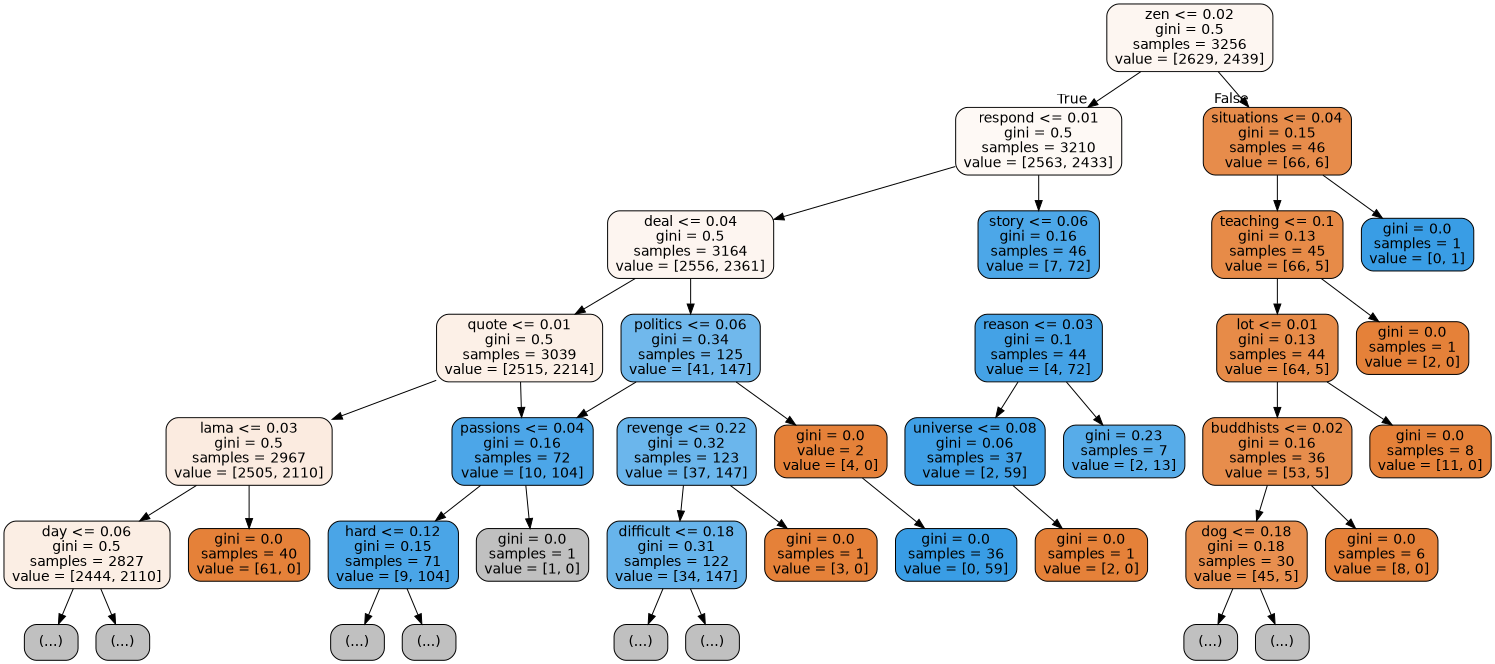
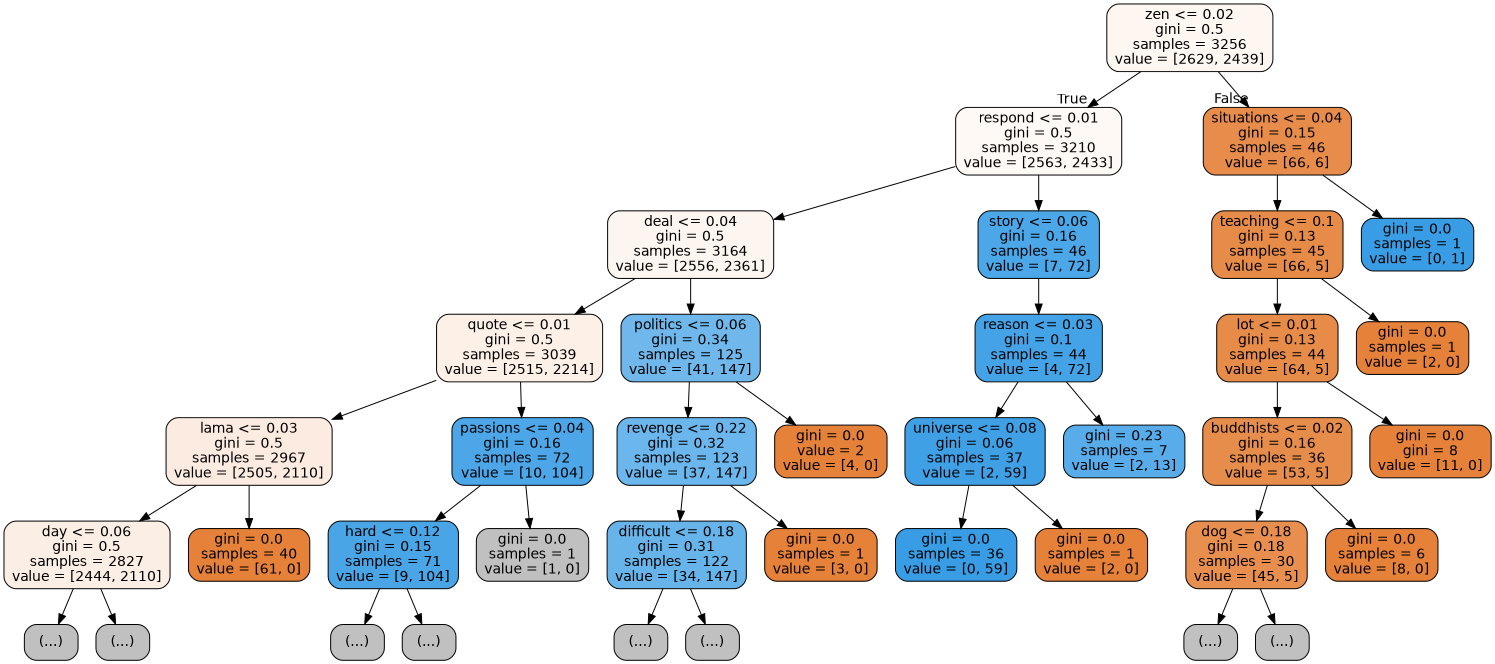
edge "story <= 0.06 gini = 0.16 samples = 46 value = [7, 72]" -> "reason <= 0.03 gini = 0.1 samples = 44 value = [4, 72]": added
edge "politics <= 0.06 gini = 0.34 samples = 125 value = [41, 147]" -> "passions <= 0.04 gini = 0.16 samples = 72 value = [10, 104]": now "politics <= 0.06 gini = 0.34 samples = 125 value = [41, 147]" -> "revenge <= 0.22 gini = 0.32 samples = 123 value = [37, 147]"
node "gini = 0.0 samples = 8 value = [11, 0]": label "gini = 0.0 samples = 8 value = [11, 0]" -> "gini = 0.0 gini = 8 value = [11, 0]"
edge "gini = 0.0 value = 2 value = [4, 0]" -> "gini = 0.0 samples = 36 value = [0, 59]": now "universe <= 0.08 gini = 0.06 samples = 37 value = [2, 59]" -> "gini = 0.0 samples = 36 value = [0, 59]"
